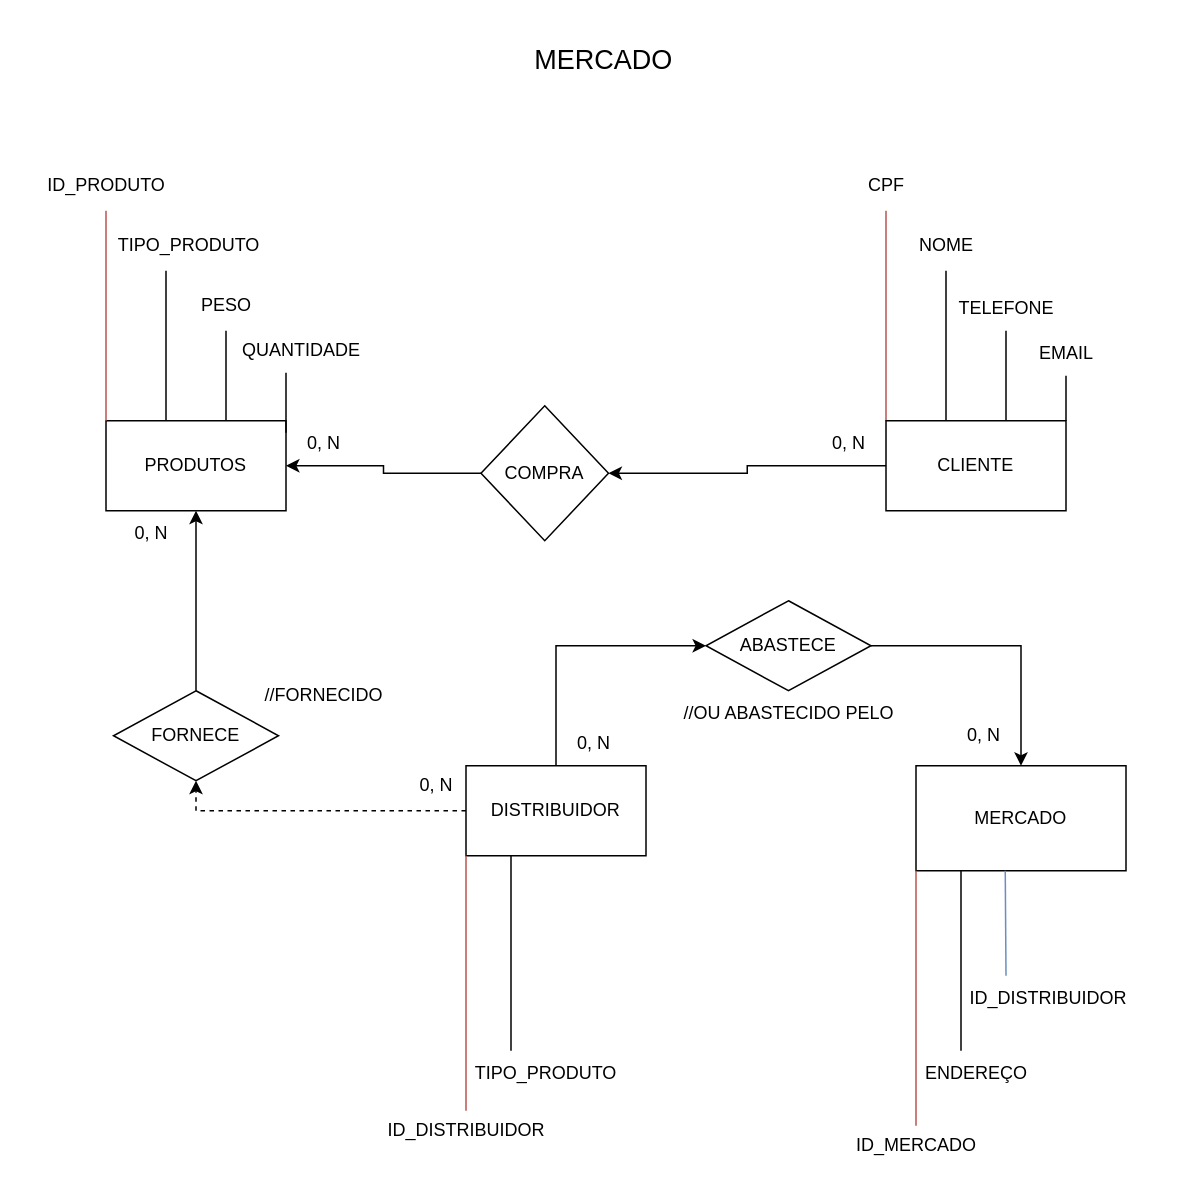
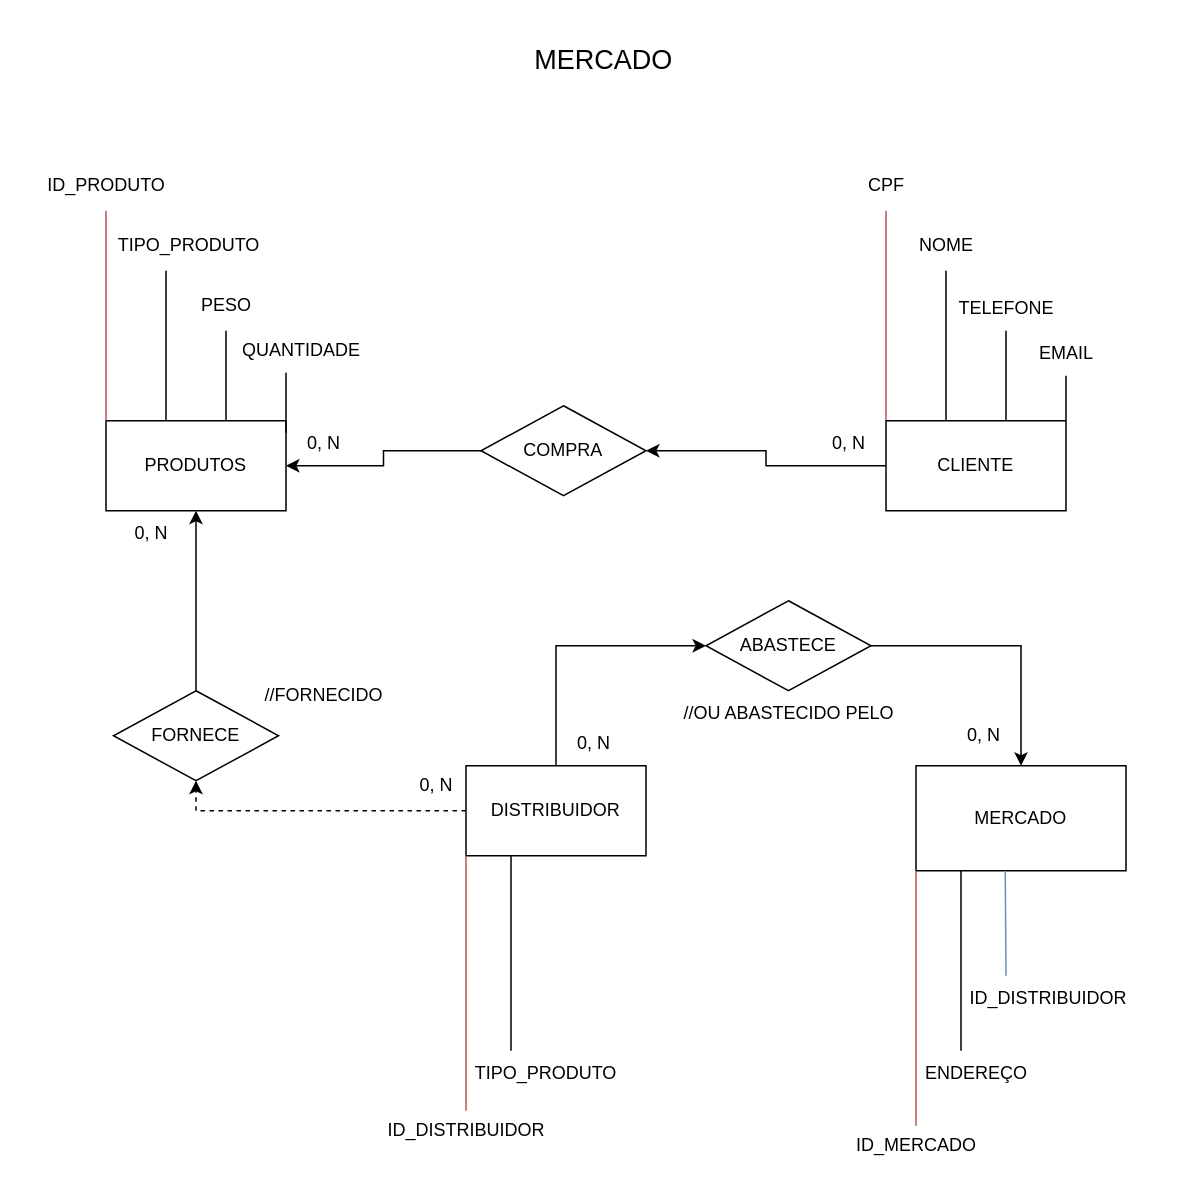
node "COMPRA": size 128x135 -> 165x90
